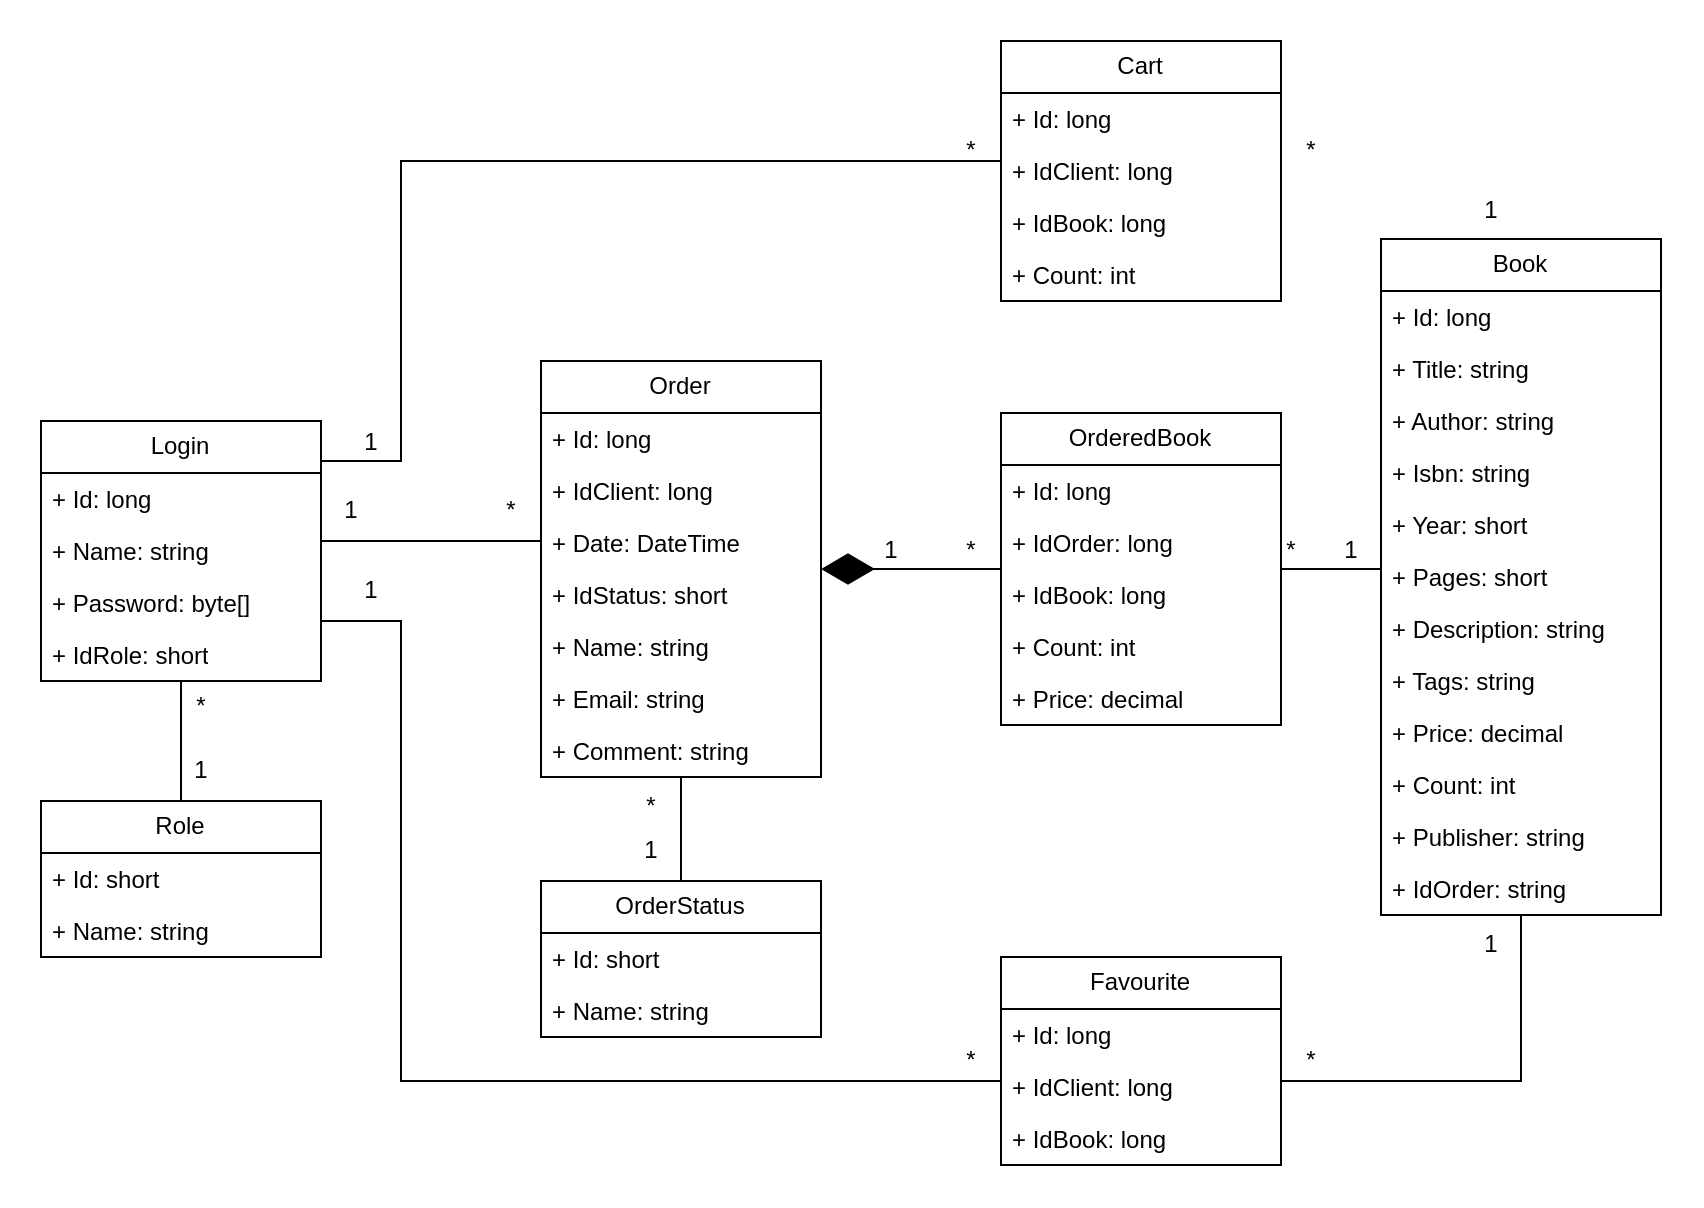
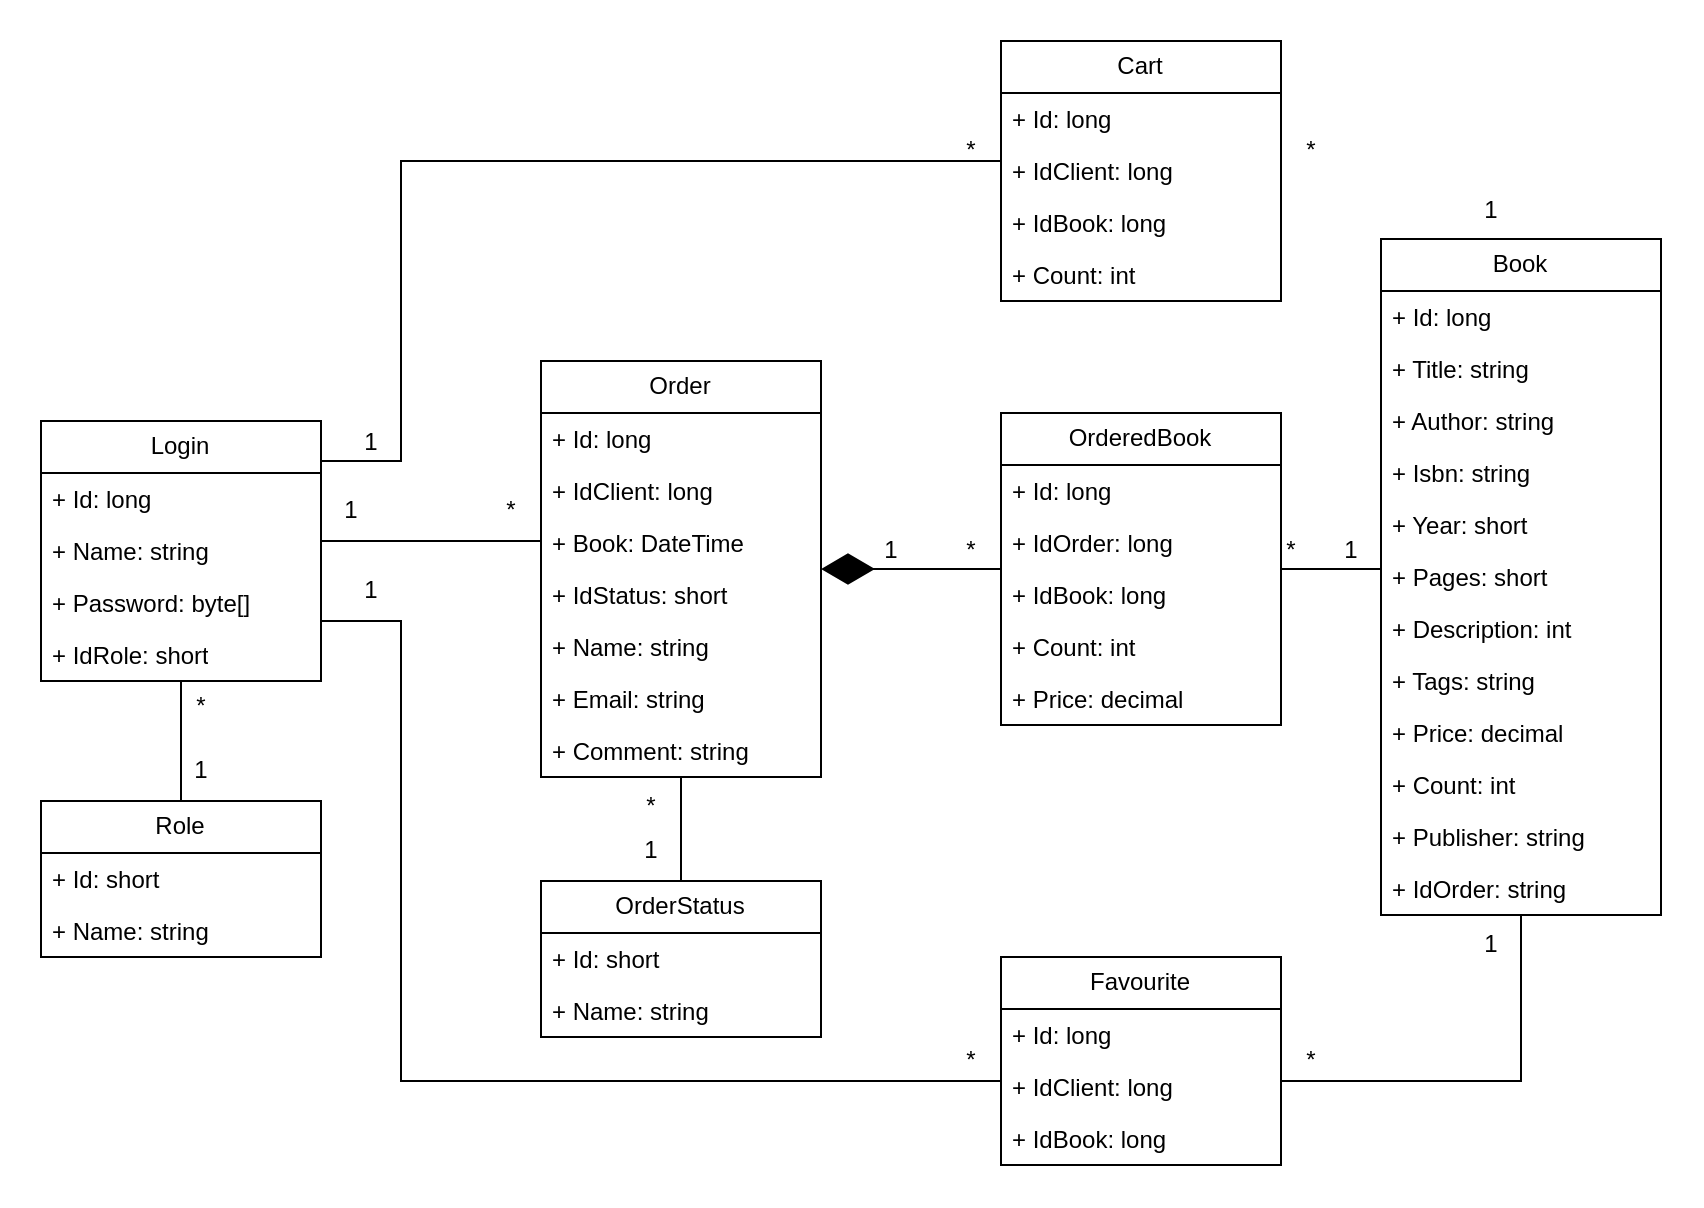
node "+ Date: DateTime": label "+ Date: DateTime" -> "+ Book: DateTime"
node "+ Description: string": label "+ Description: string" -> "+ Description: int"
